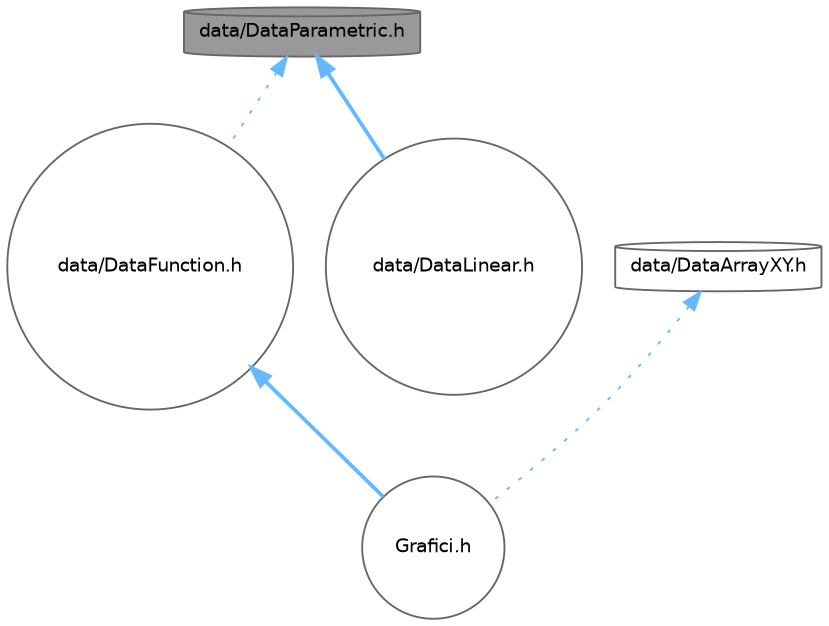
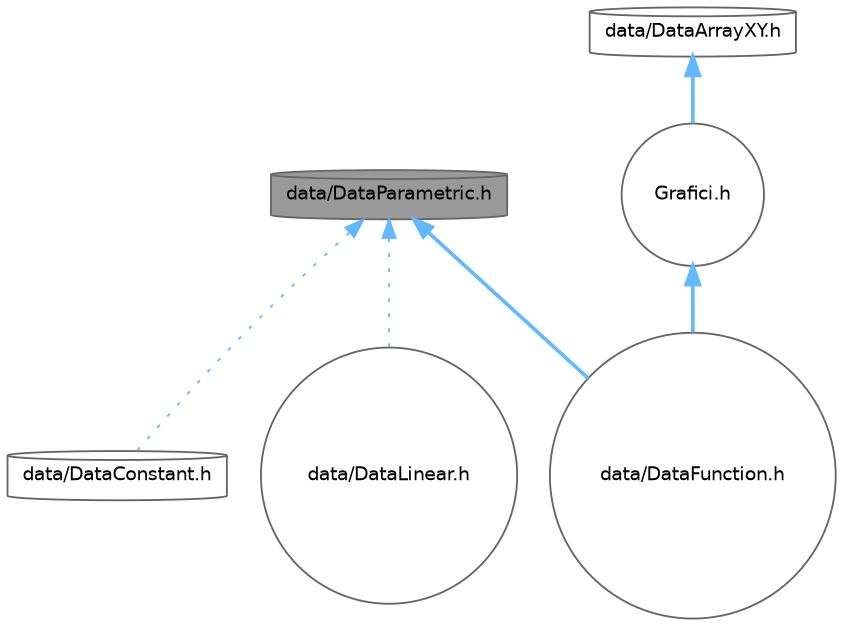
edge "data/DataFunction.h" -> "data/DataParametric.h": style dotted -> bold
edge "data/DataLinear.h" -> "data/DataParametric.h": style bold -> dotted
edge "Grafici.h" -> "data/DataArrayXY.h": style dotted -> bold
edge "Grafici.h" -> "data/DataFunction.h": reversed
node "data/DataConstant.h": added
